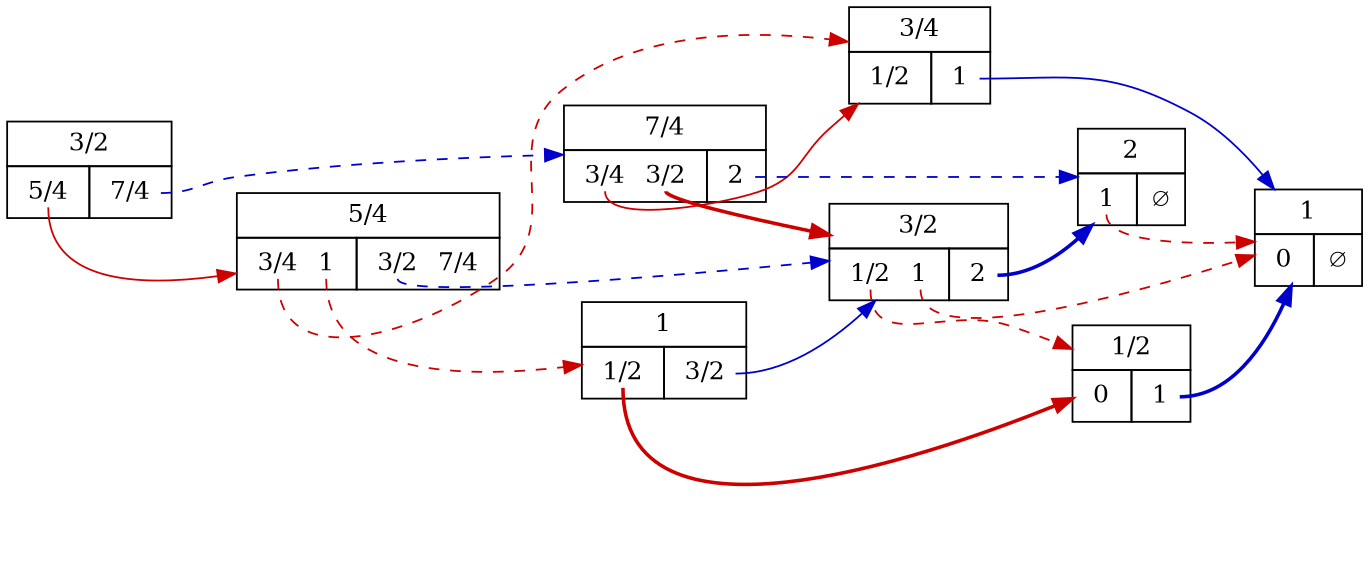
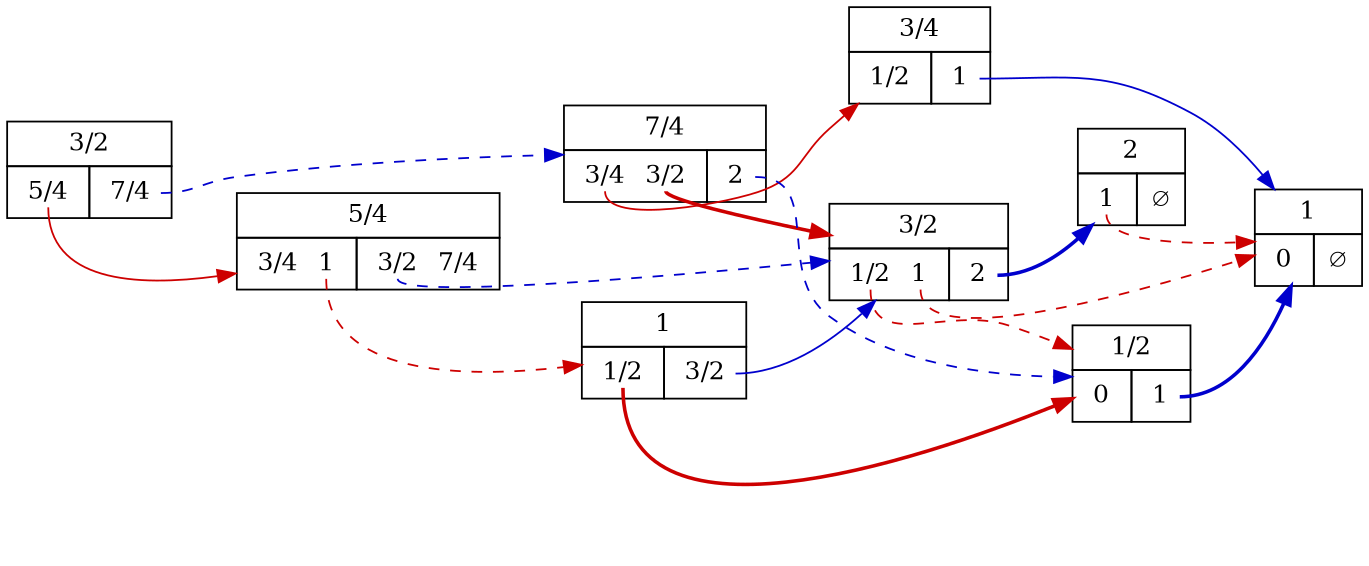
edge "7/4" -> "2": now "7/4" -> "1/2"
edge "5/4" -> "3/4": removed
